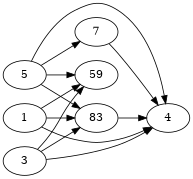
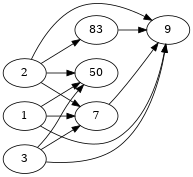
node "5": label "5" -> "2"
node "59": label "59" -> "50"
edge "1" -> "83": now "1" -> "7"
node "4": label "4" -> "9"
edge "3" -> "83": now "3" -> "7"
